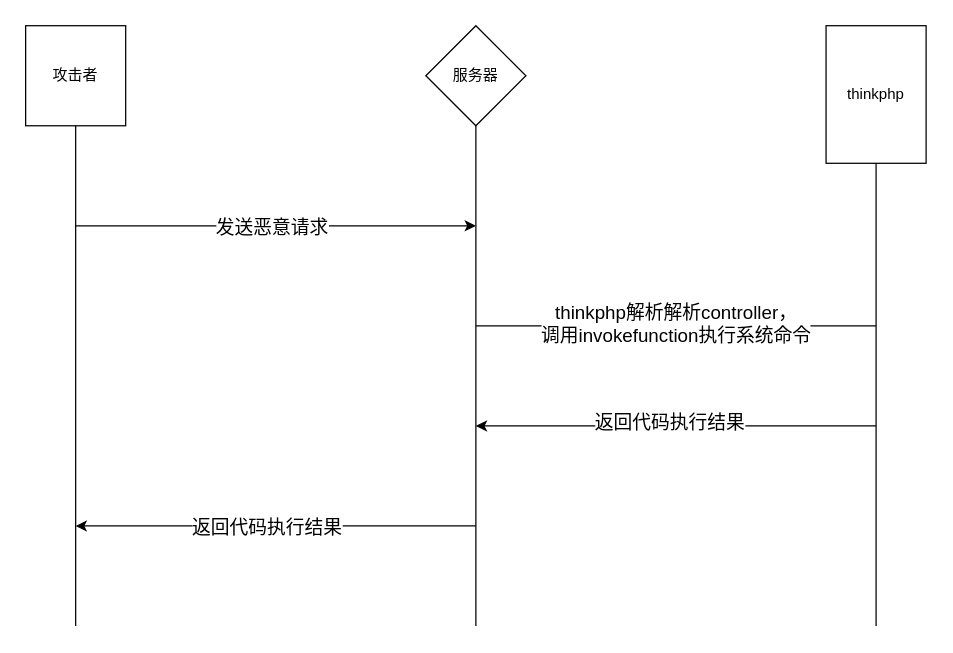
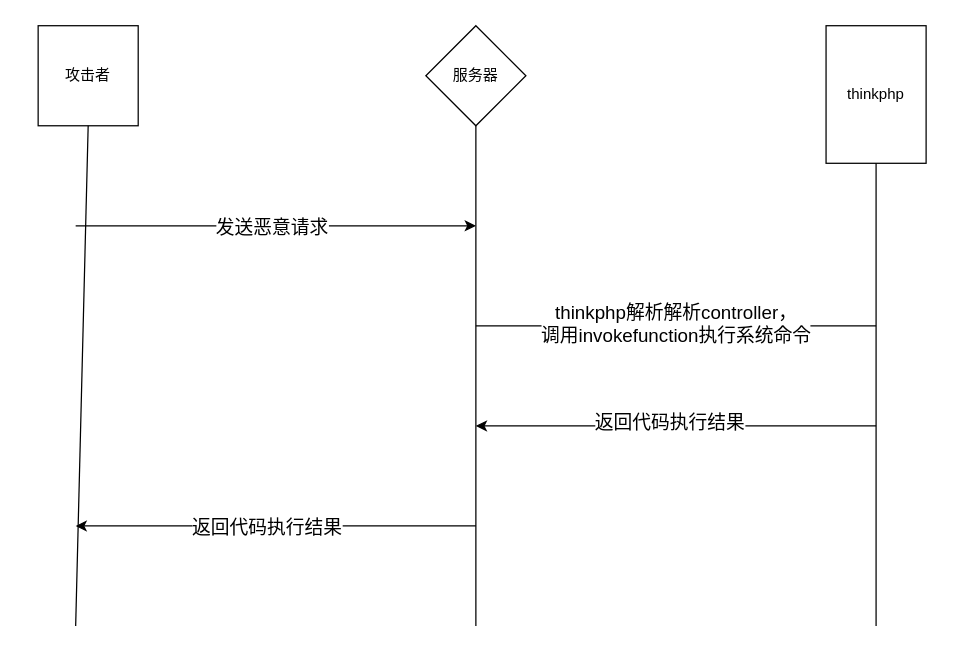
node "攻击者": moved (76, 76) -> (88, 76)
